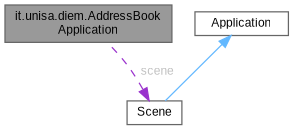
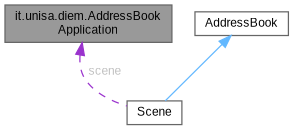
node "Application": label "Application" -> "AddressBook"
edge "it.unisa.diem.AddressBook Application" -> "Scene": reversed
